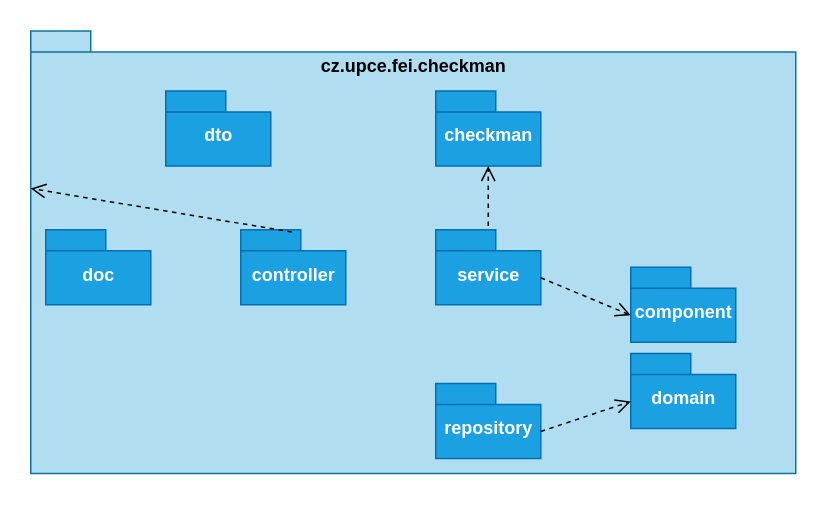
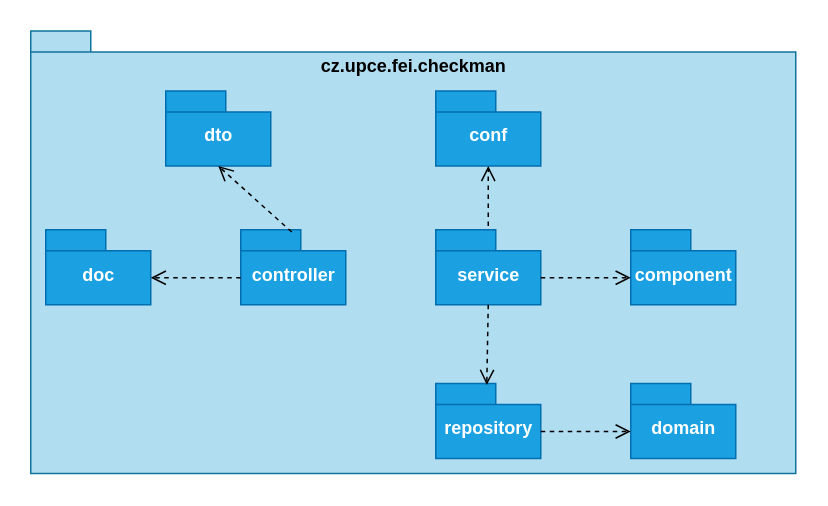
node "checkman": label "checkman" -> "conf"
edge "controller" -> "cz.upce.fei.checkman": now "controller" -> "dto"
edge "controller" -> "doc": added
node "component": moved (683, 305) -> (683, 267)
edge "service" -> "repository": added
node "domain": moved (683, 391) -> (683, 421)
